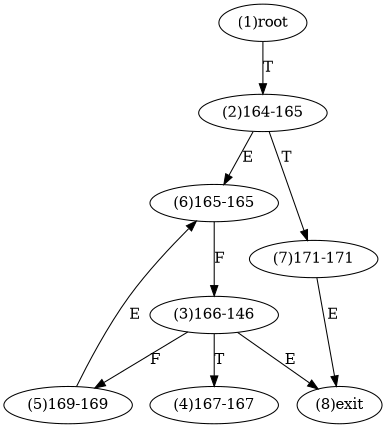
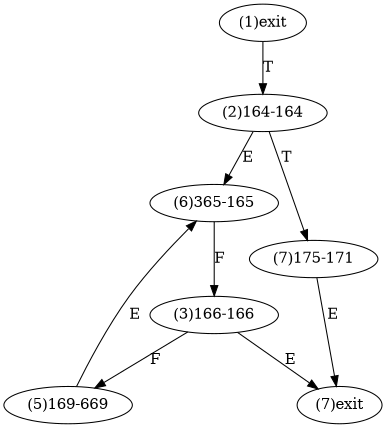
node "(1)root": label "(1)root" -> "(1)exit"
node "(2)164-165": label "(2)164-165" -> "(2)164-164"
node "(6)165-165": label "(6)165-165" -> "(6)365-165"
node "(7)171-171": label "(7)171-171" -> "(7)175-171"
node "(3)166-146": label "(3)166-146" -> "(3)166-166"
node "(5)169-169": label "(5)169-169" -> "(5)169-669"
node "(4)167-167": removed
node "(8)exit": label "(8)exit" -> "(7)exit"
